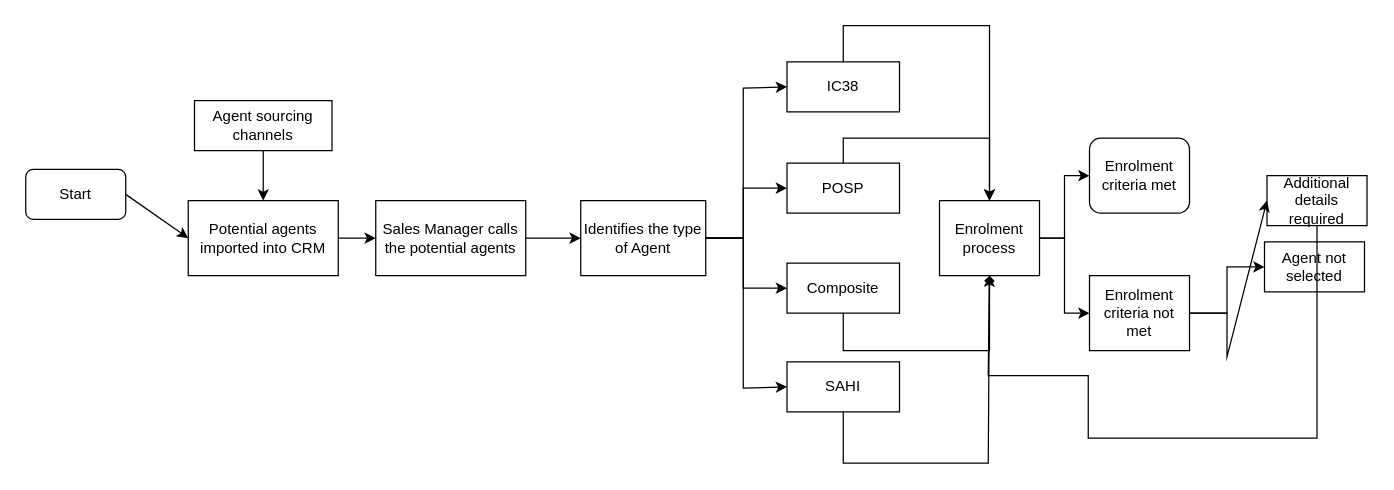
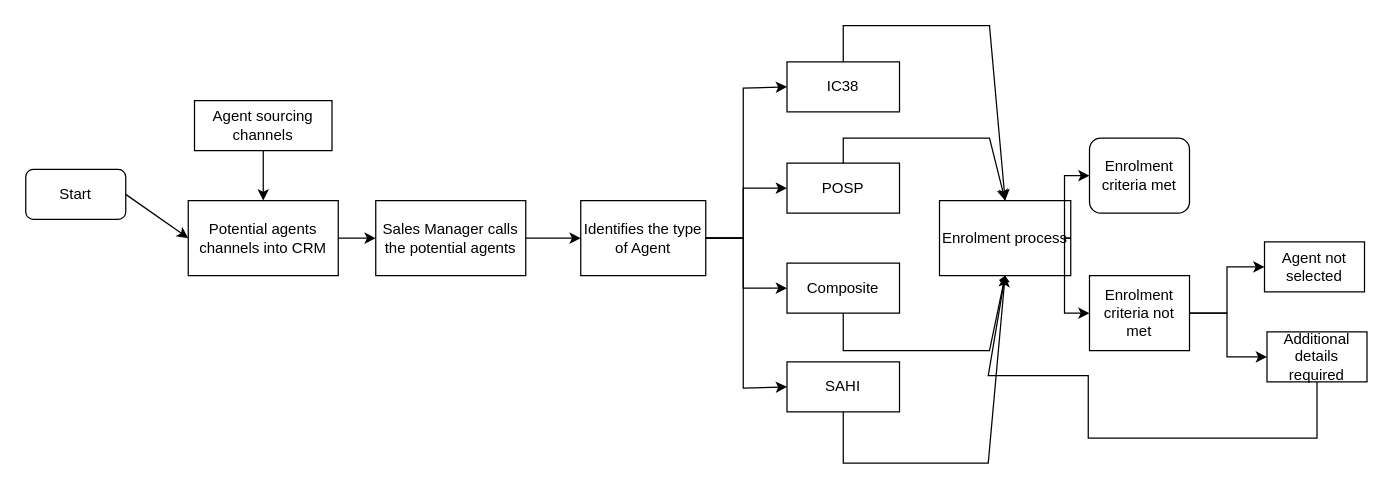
node "Additional details required": moved (1317, 201) -> (1317, 357)
node "Potential agents imported into CRM": label "Potential agents imported into CRM" -> "Potential agents channels into CRM"
node "Enrolment process": size 100x75 -> 131x75
